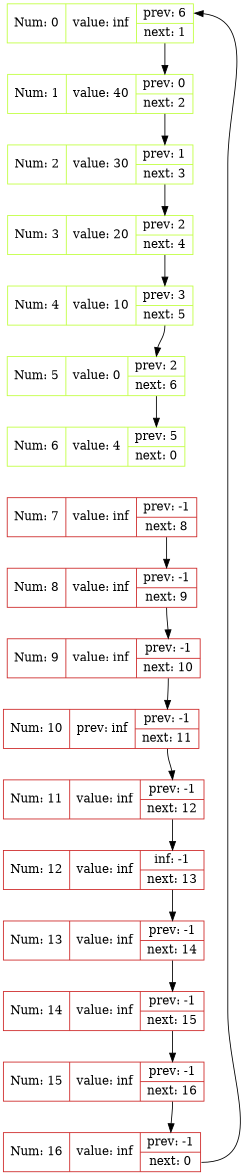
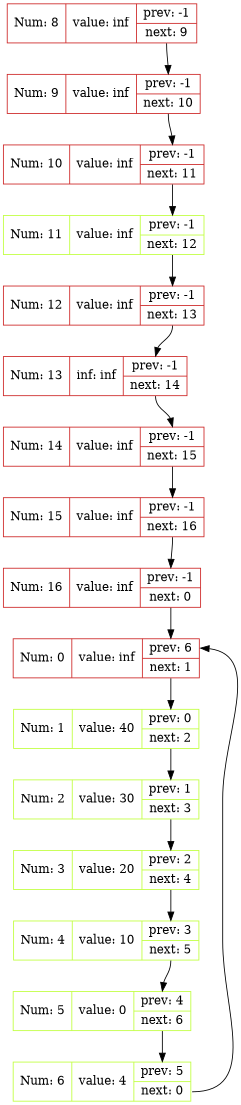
node "Num: 0": color olivedrab1 -> firebrick3
node "Num: 5": text "prev: 2" -> "prev: 4"
node "Num: 7": removed
node "Num: 10": text "prev: inf" -> "value: inf"
node "Num: 11": color firebrick3 -> olivedrab1
node "Num: 12": text "inf: -1" -> "prev: -1"
edge "Num: 6" -> "Num: 0": added
node "Num: 13": text "value: inf" -> "inf: inf"
